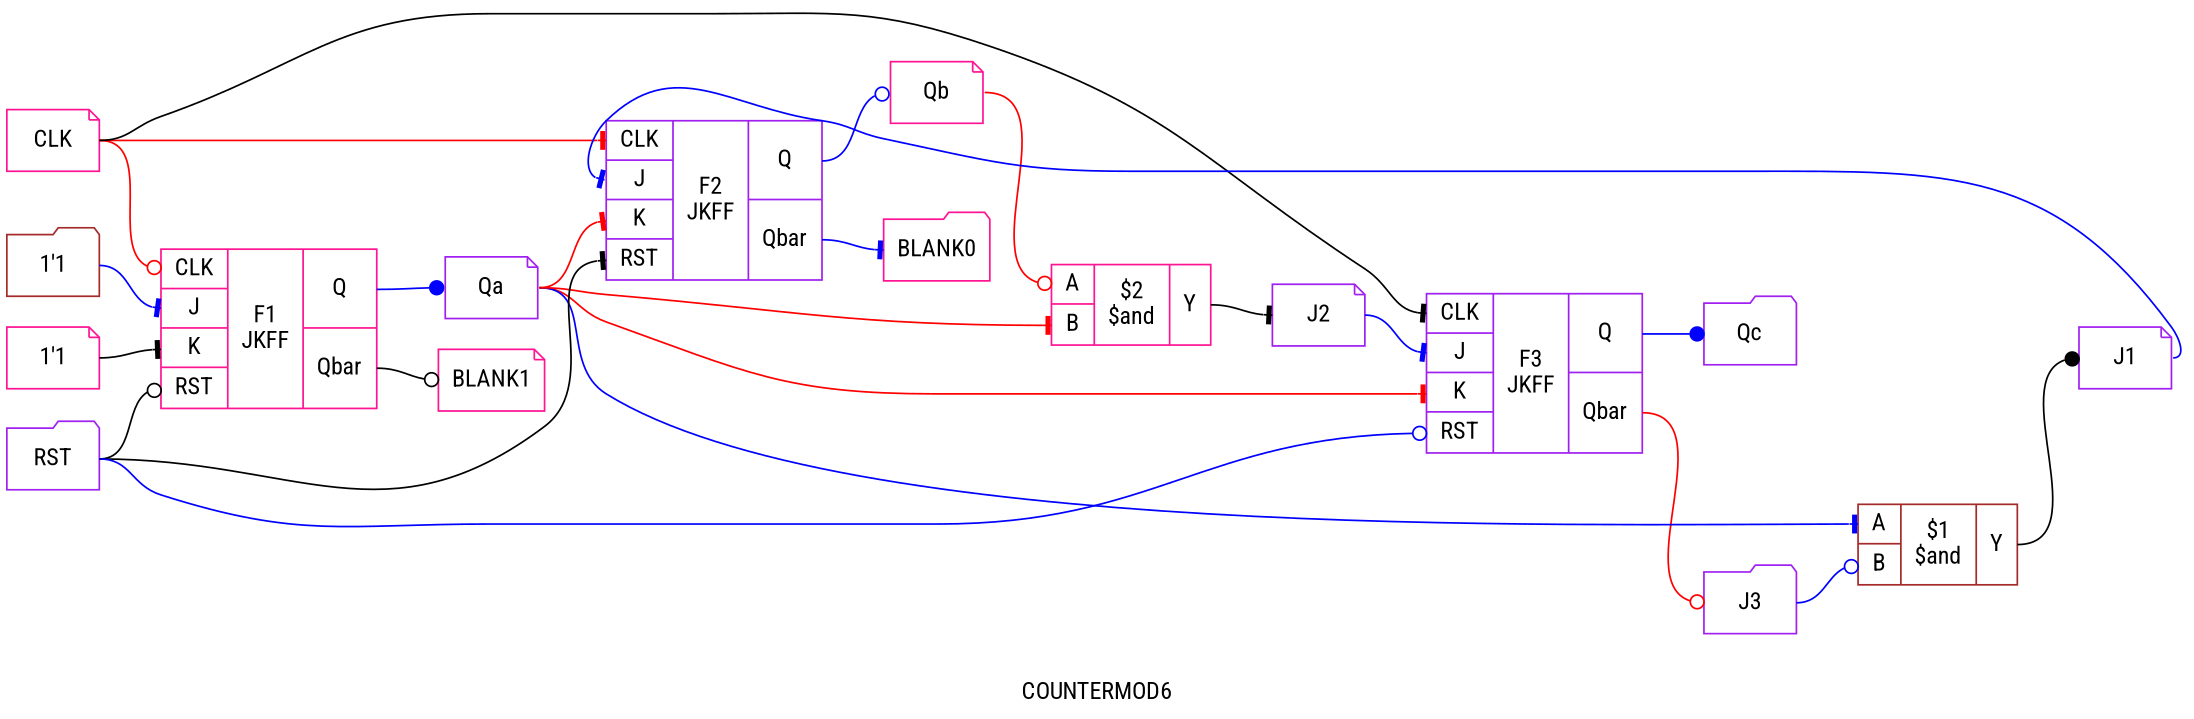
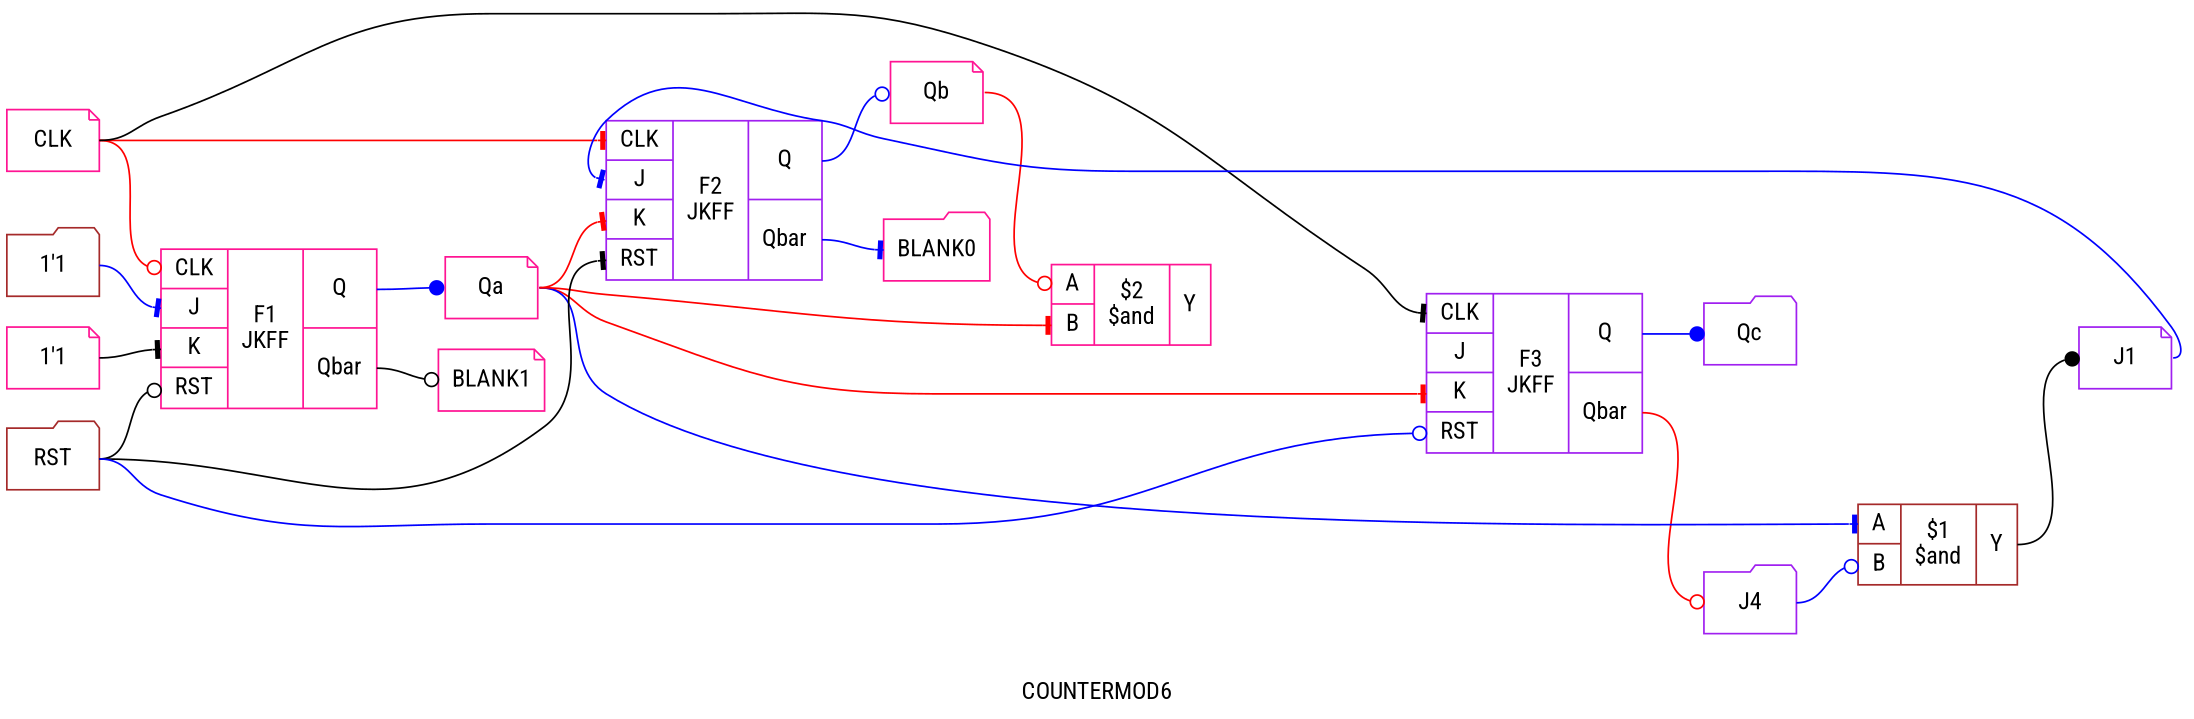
node "Qa": color purple -> deeppink
node "J2": removed
node "RST": color purple -> brown
node "J3": label "J3" -> "J4"
